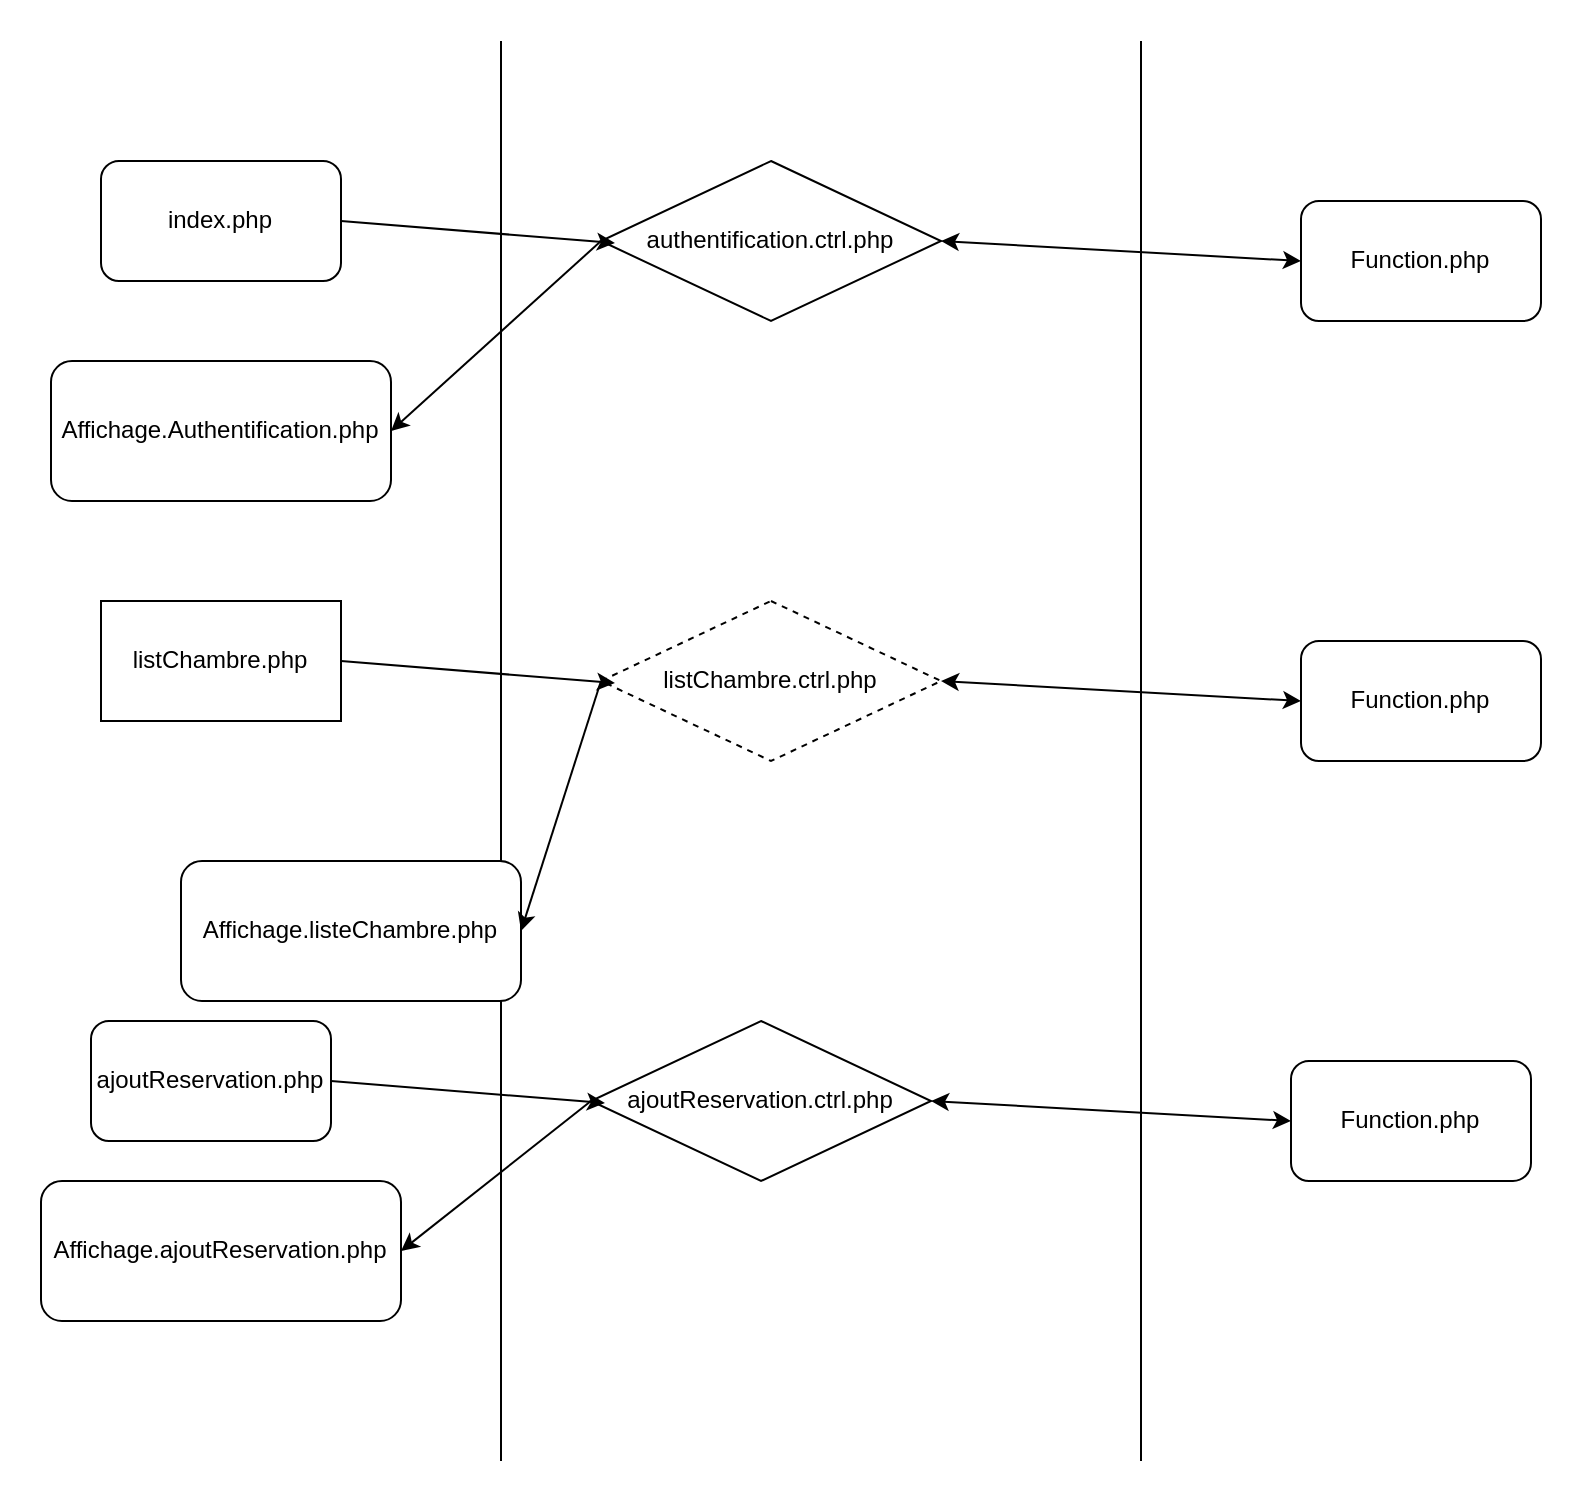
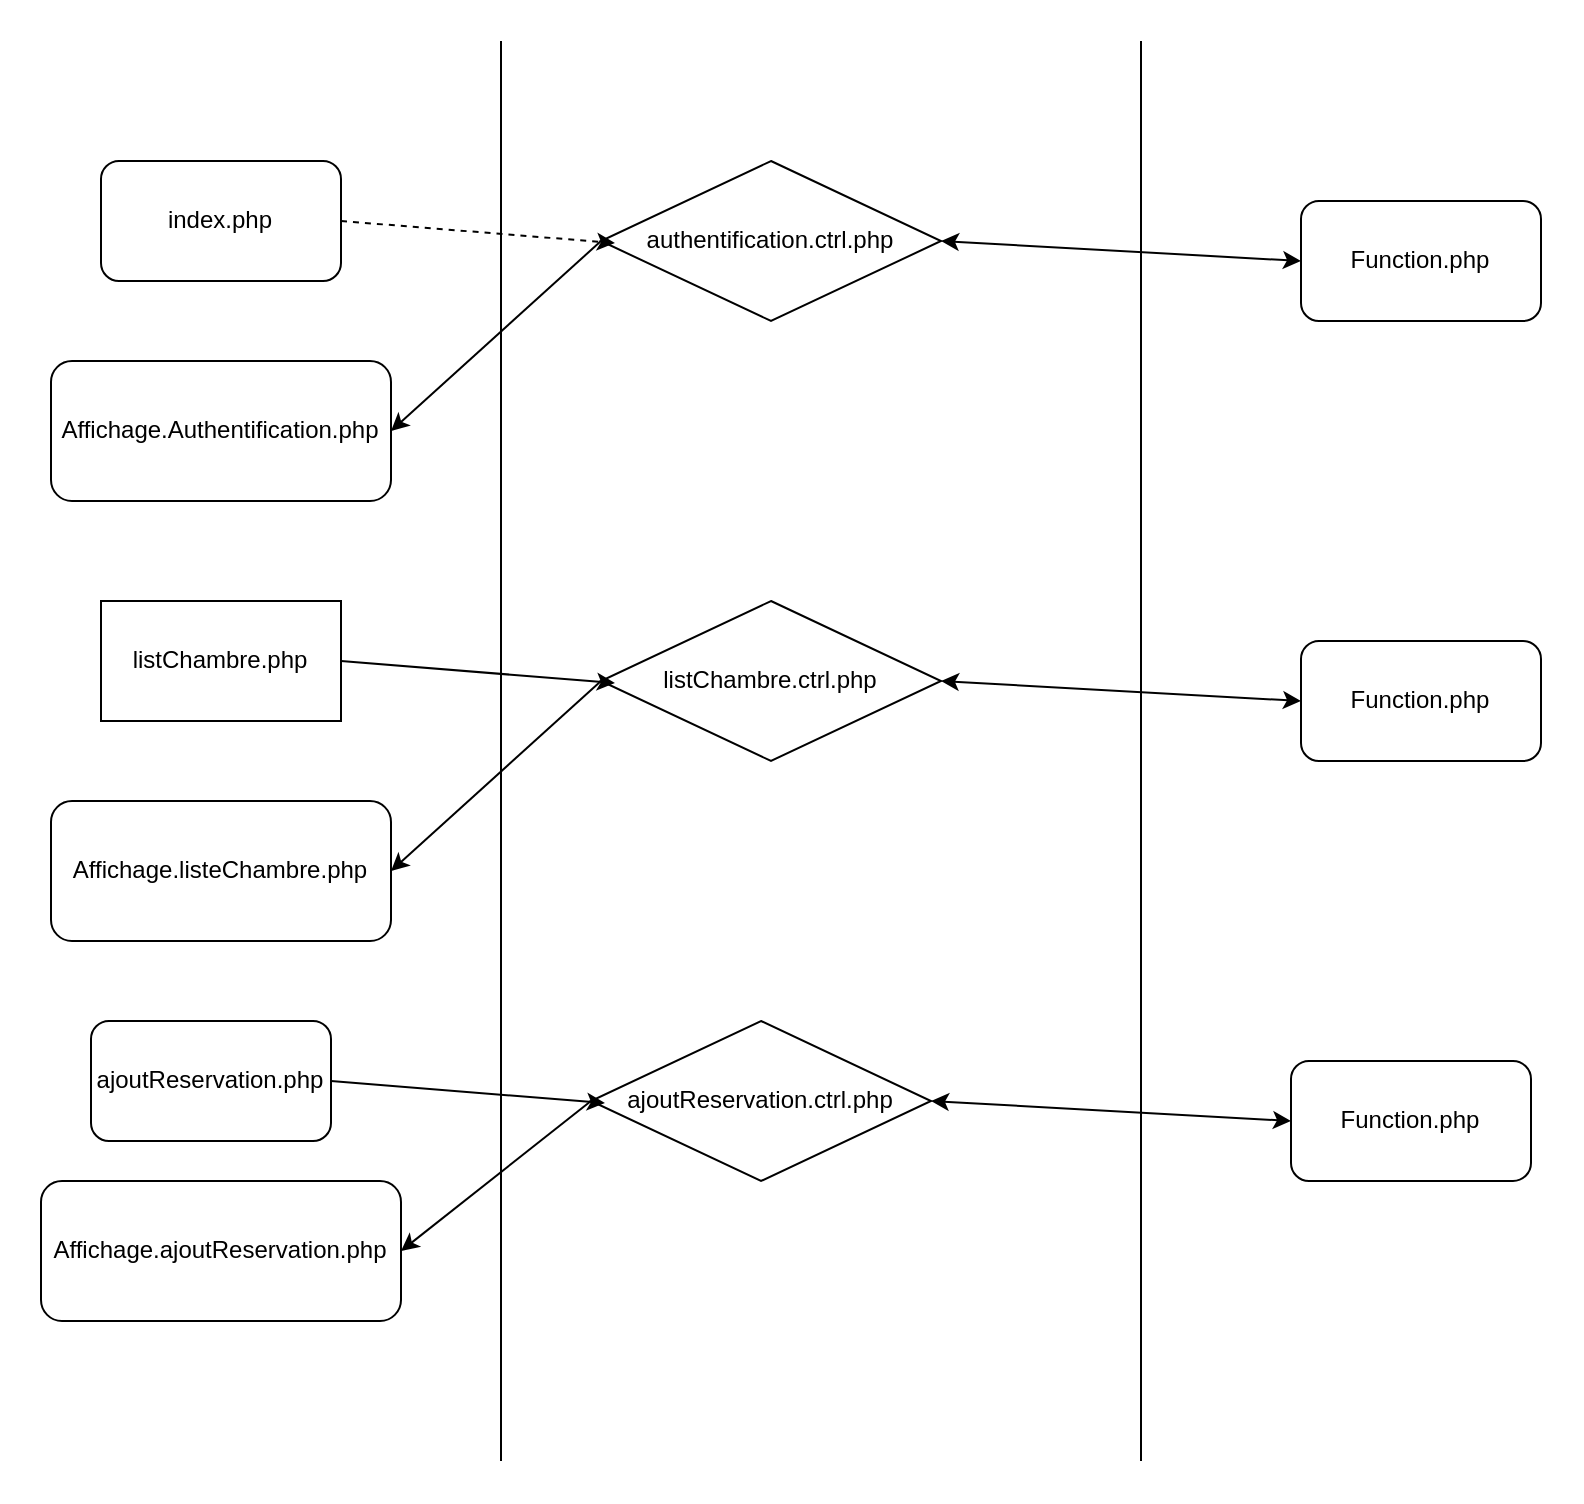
edge "index.php" -> "authentification.ctrl.php": style solid -> dashed
node "listChambre.ctrl.php": style dashed -> solid
node "Affichage.listeChambre.php": moved (351, 931) -> (221, 871)
